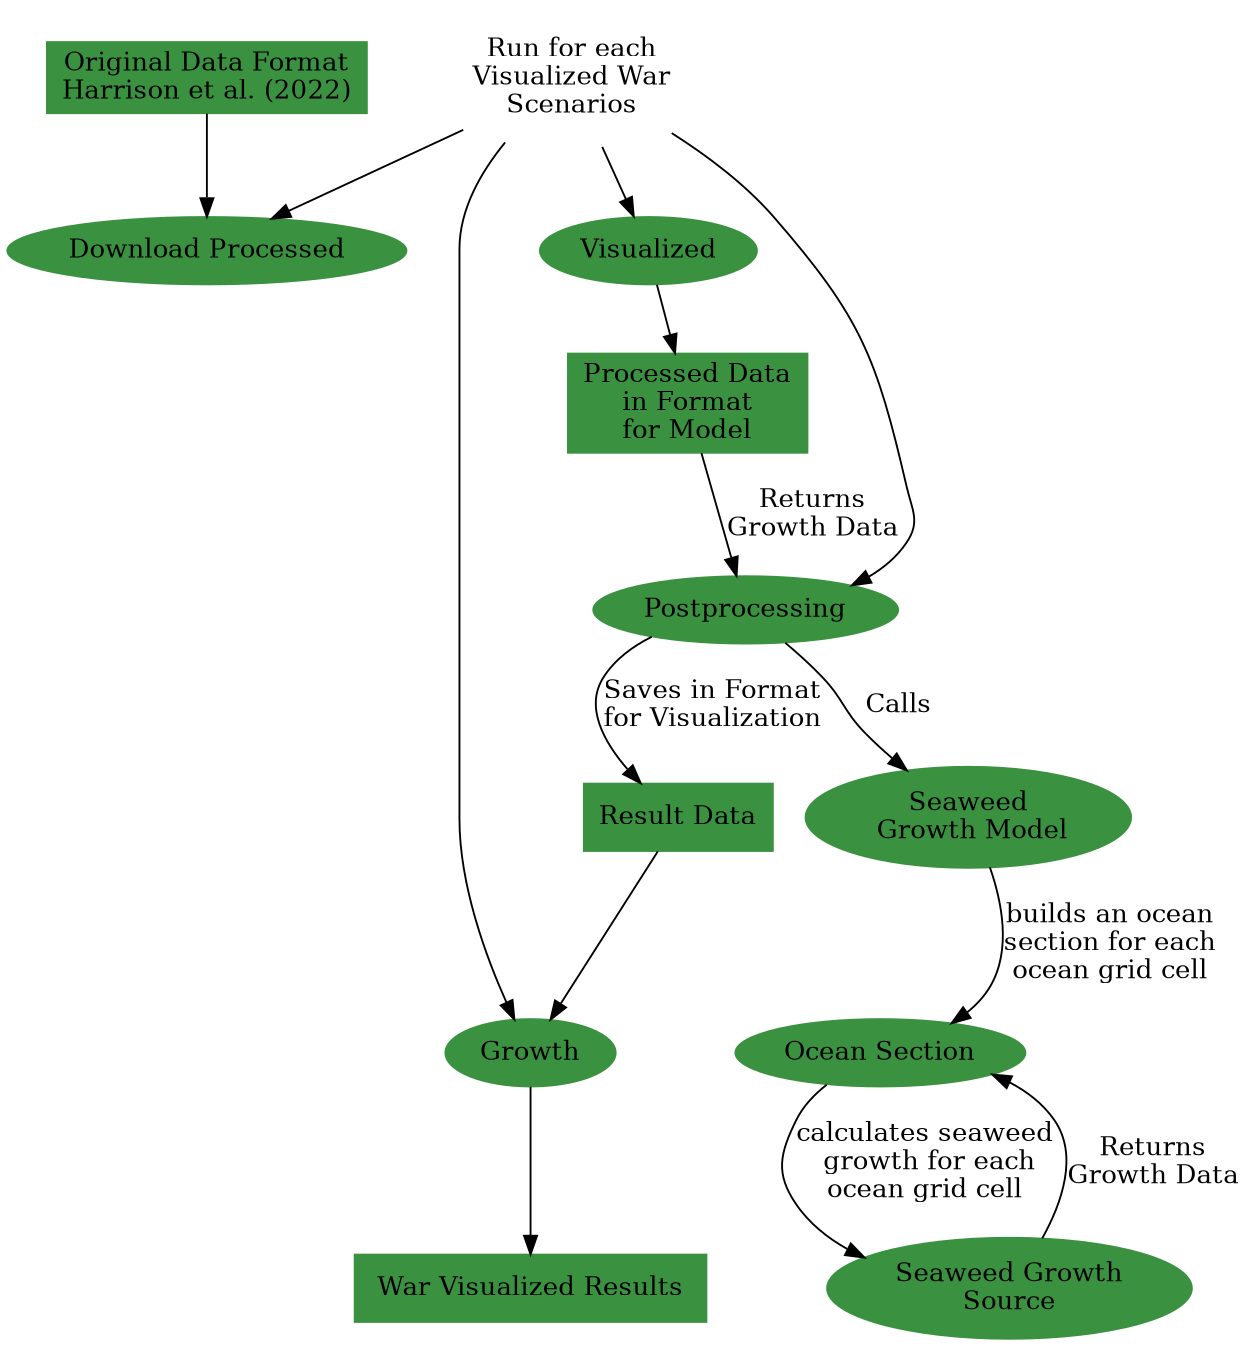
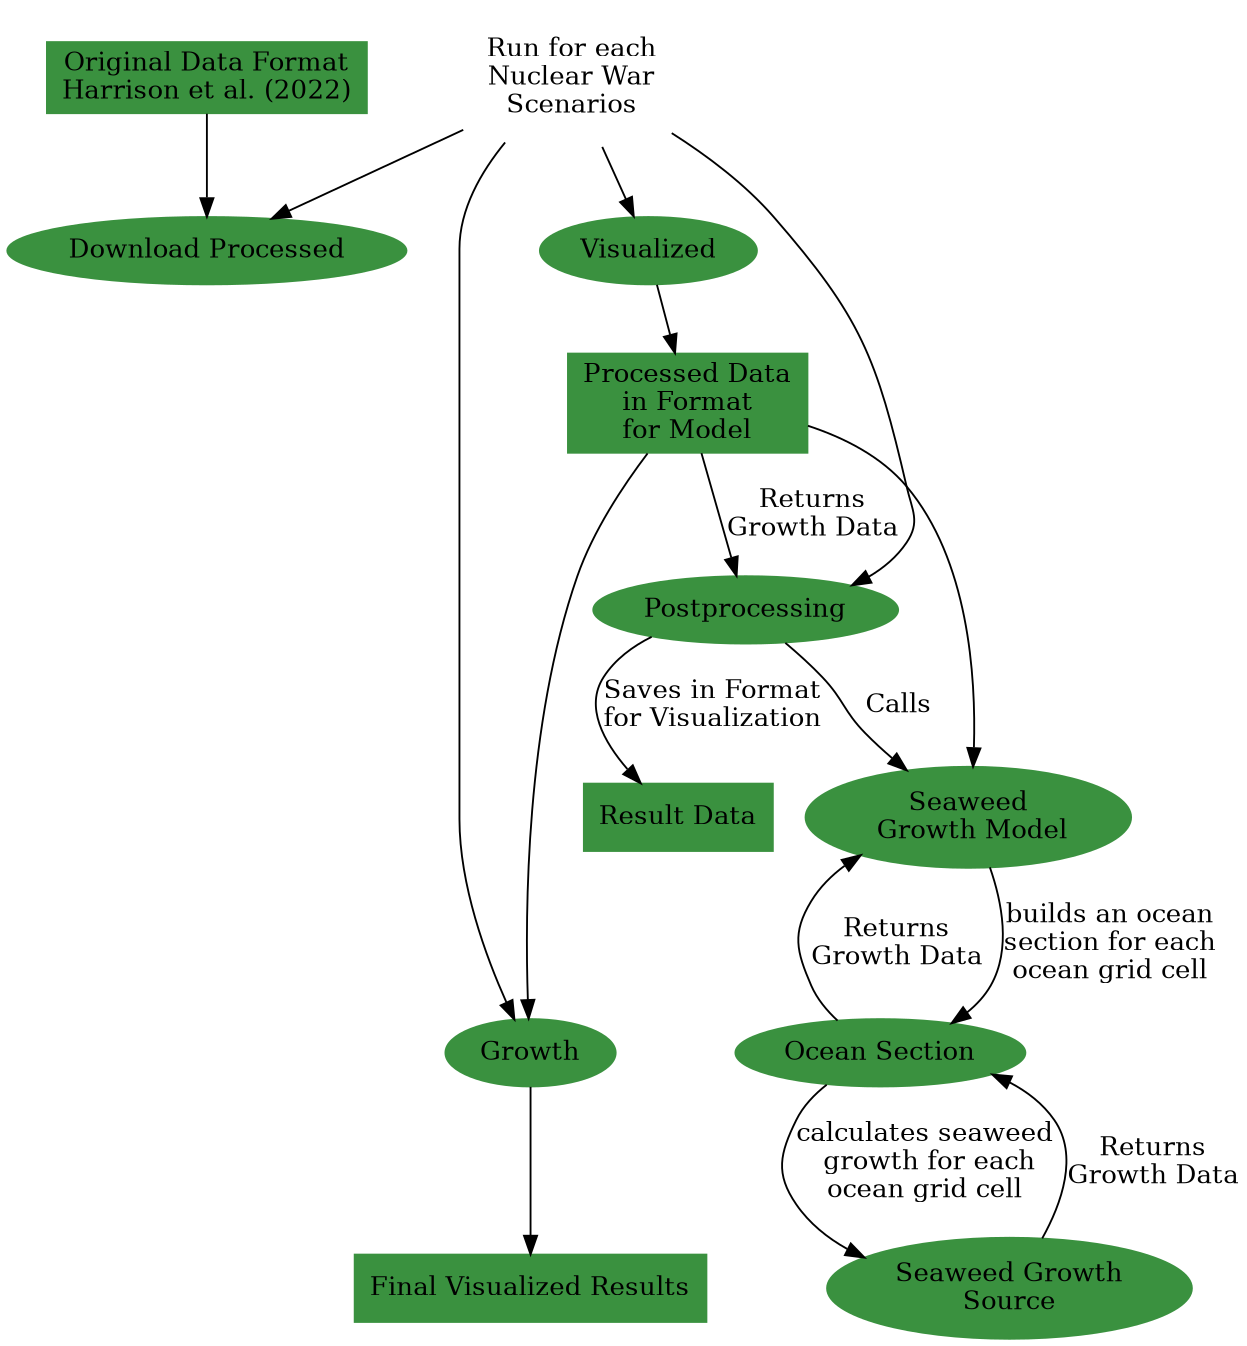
node "Run for each Visualized War Scenarios": label "Run for each Visualized War Scenarios" -> "Run for each Nuclear War Scenarios"
edge "Processed Data in Format for Model" -> "Seaweed Growth Model": added
edge "Result Data" -> "Growth": now "Processed Data in Format for Model" -> "Growth"
edge "Ocean Section" -> "Seaweed Growth Model": added, label "Returns Growth Data"
node "War Visualized Results": label "War Visualized Results" -> "Final Visualized Results"
